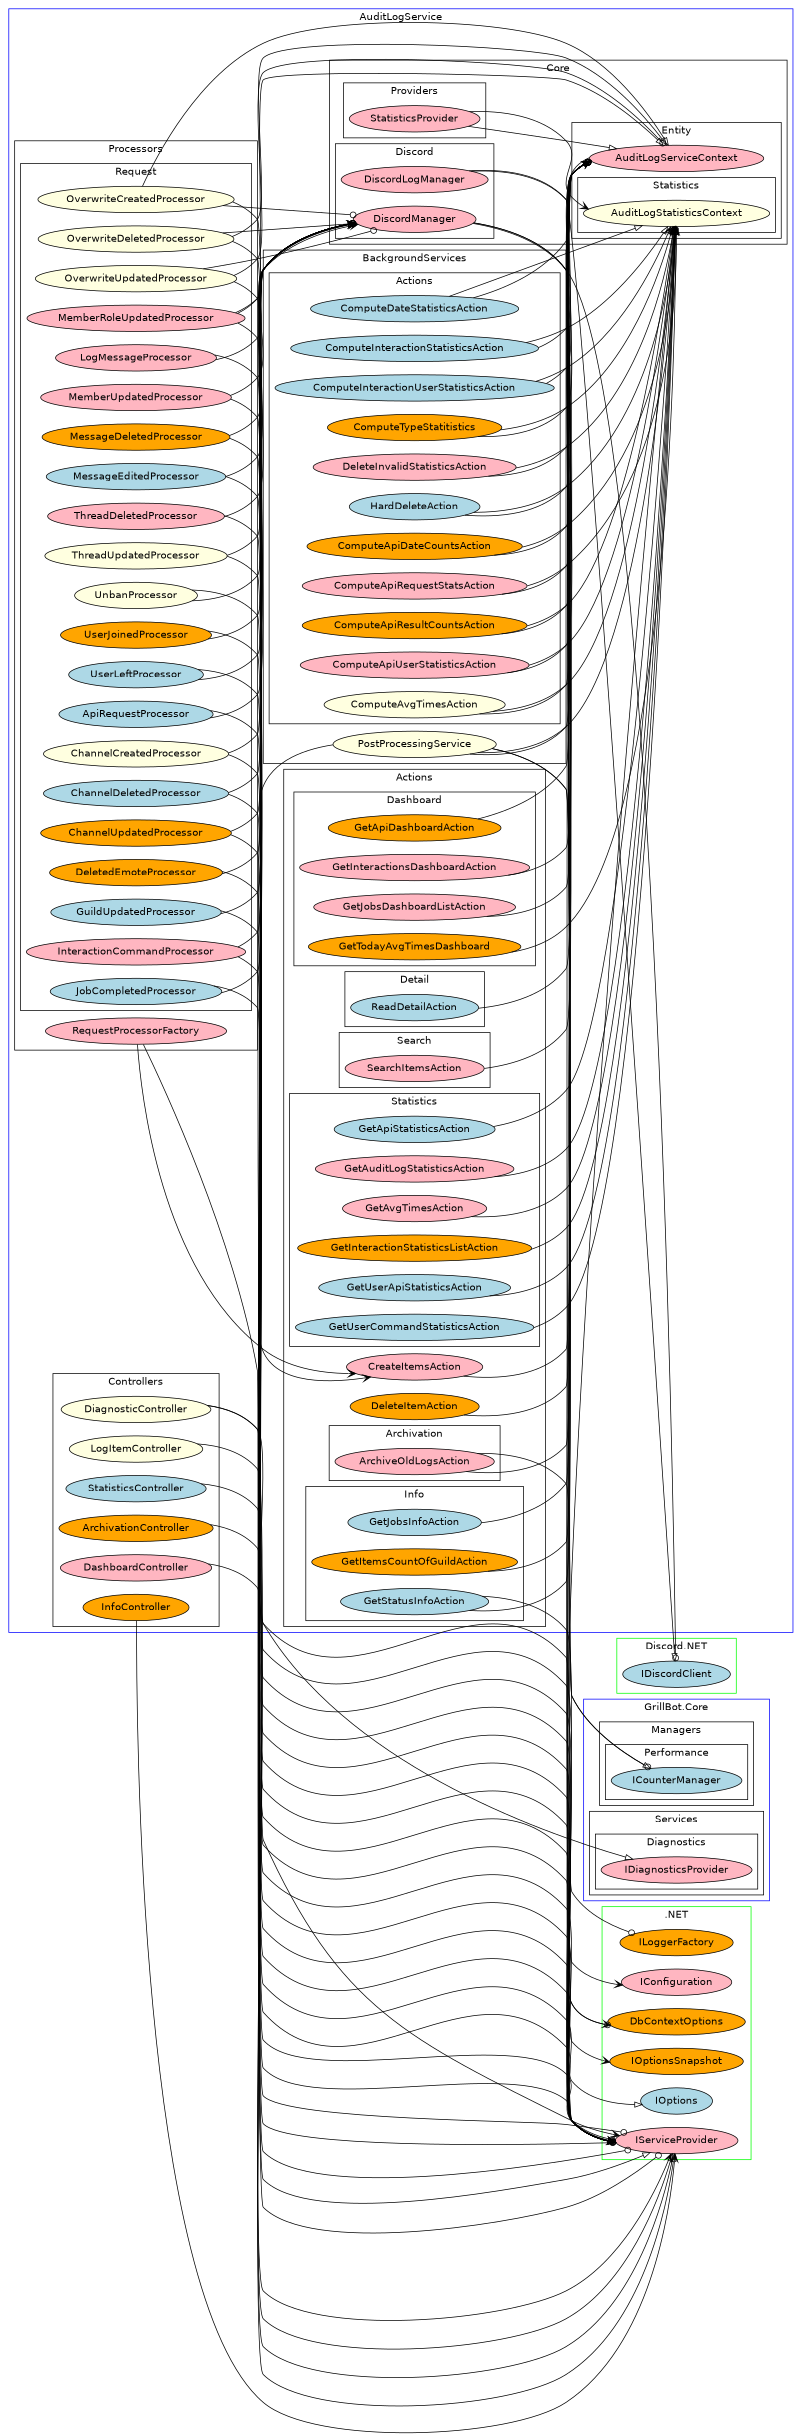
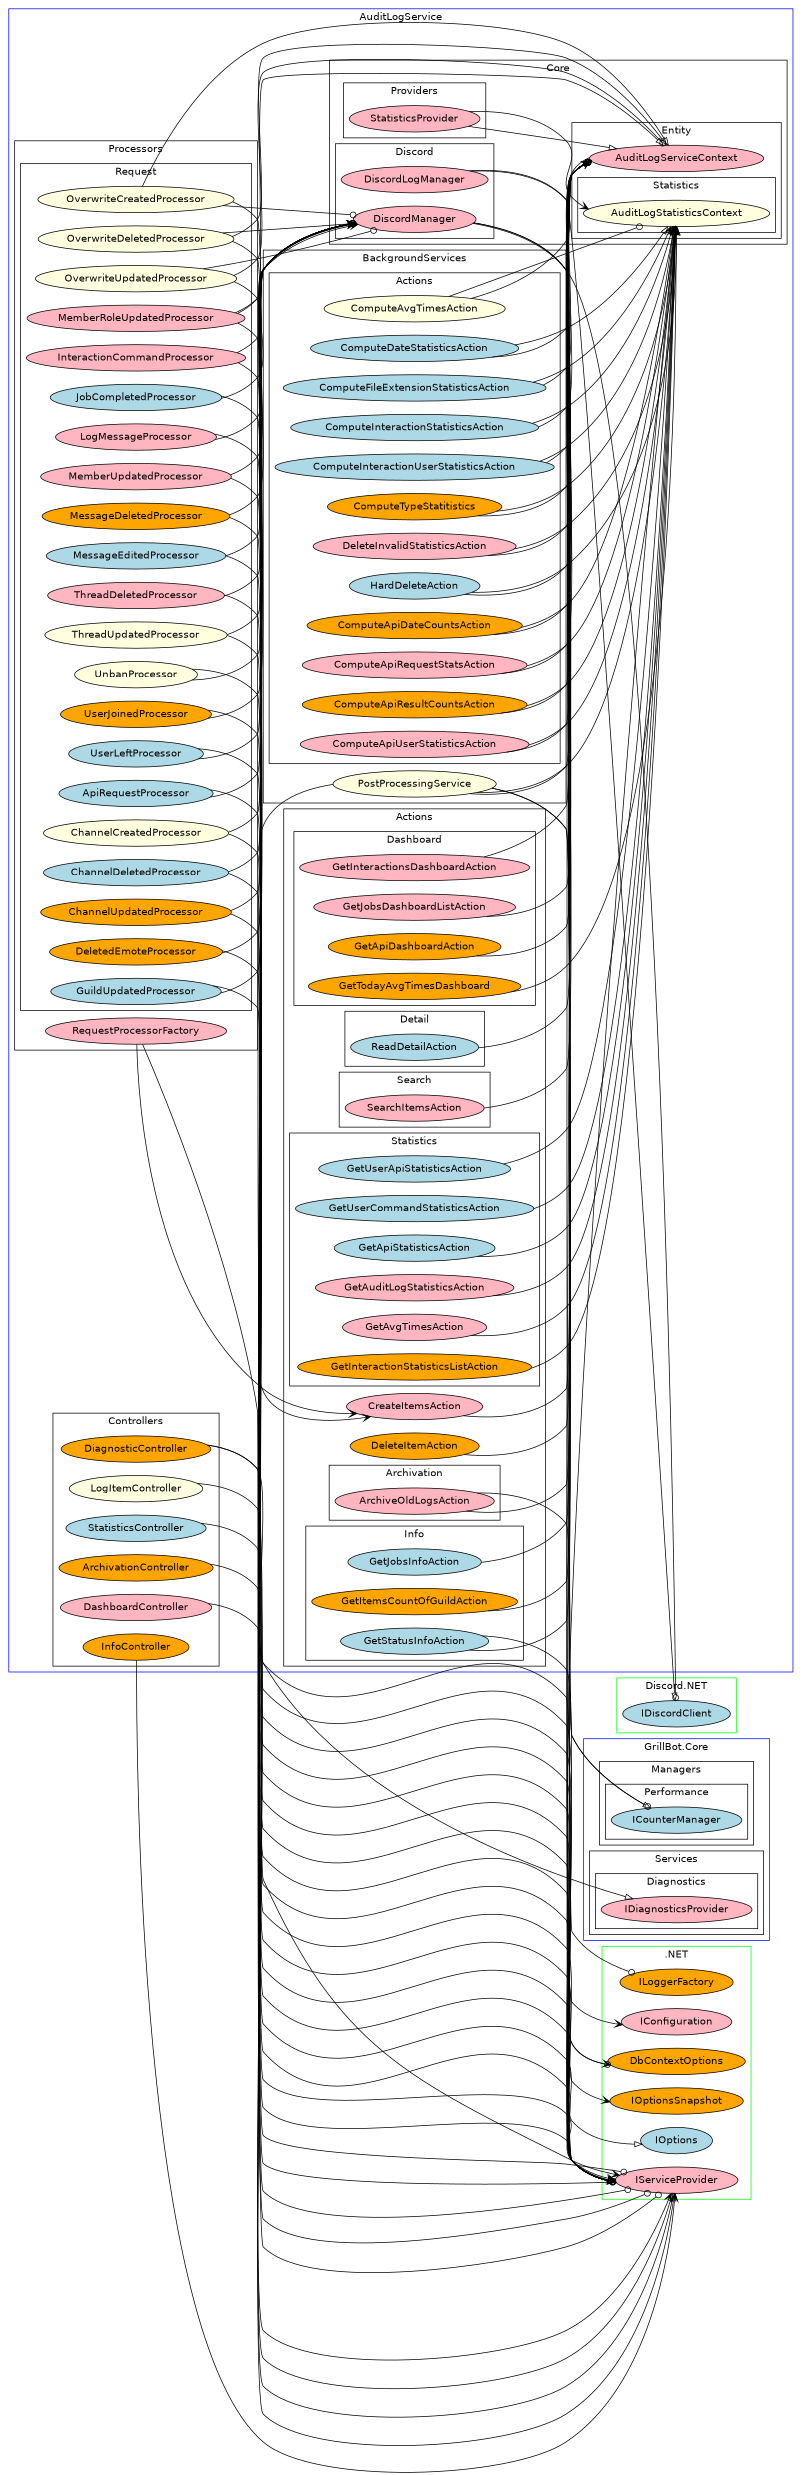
node "ComputeFileExtensionStatisticsAction": added
node "DiagnosticController": fillcolor lightyellow -> orange
